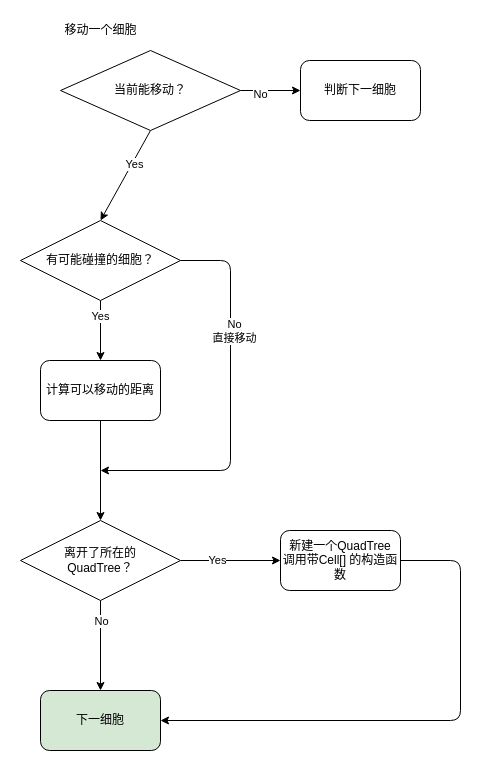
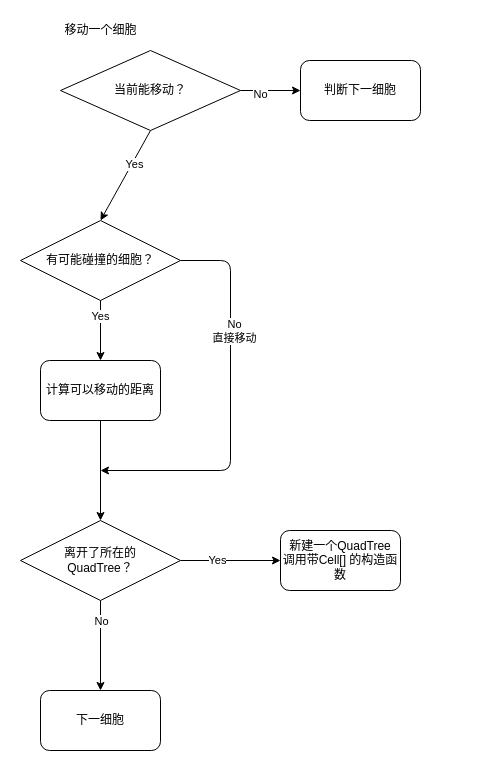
node "下一细胞": fillcolor #d5e8d4 -> #ffffff
edge "新建一个QuadTree 调用带Cell[] 的构造函数" -> "下一细胞": removed
